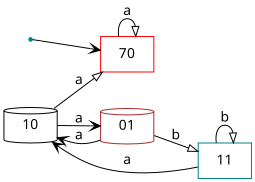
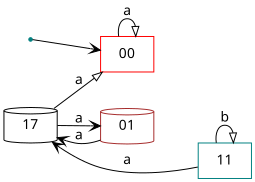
node "70": label "70" -> "00"
node "10": label "10" -> "17"
edge "01" -> "11": removed, label "b"
